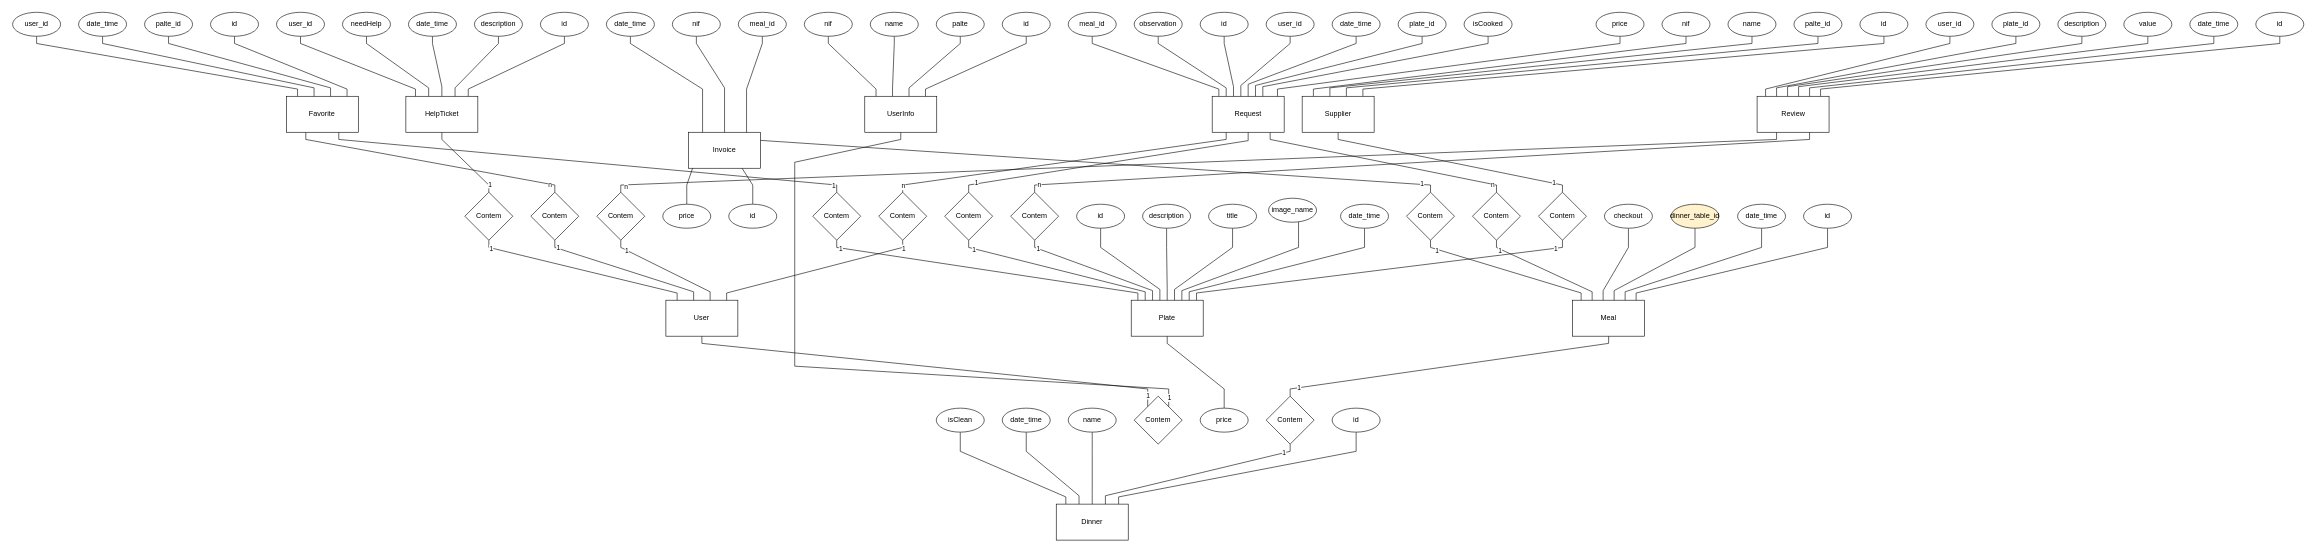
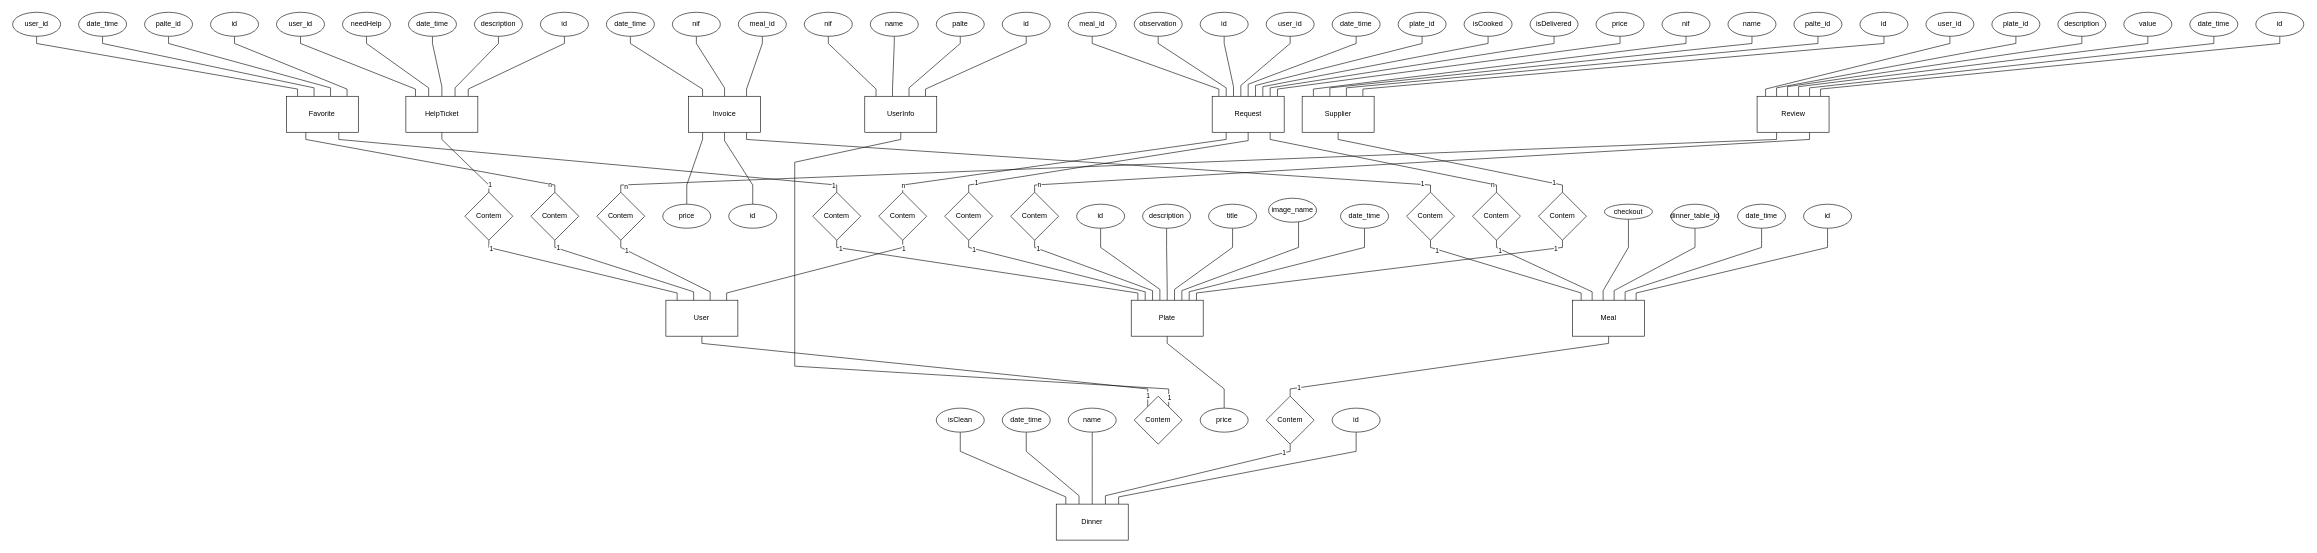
node "isDelivered": added
edge "isDelivered" -- "Request": added
node "Invoice": moved (725, 150) -> (725, 114)
node "checkout": size 48x24 -> 48x15
node "dinner_table_id": fillcolor #fff2cc -> #ffffff
